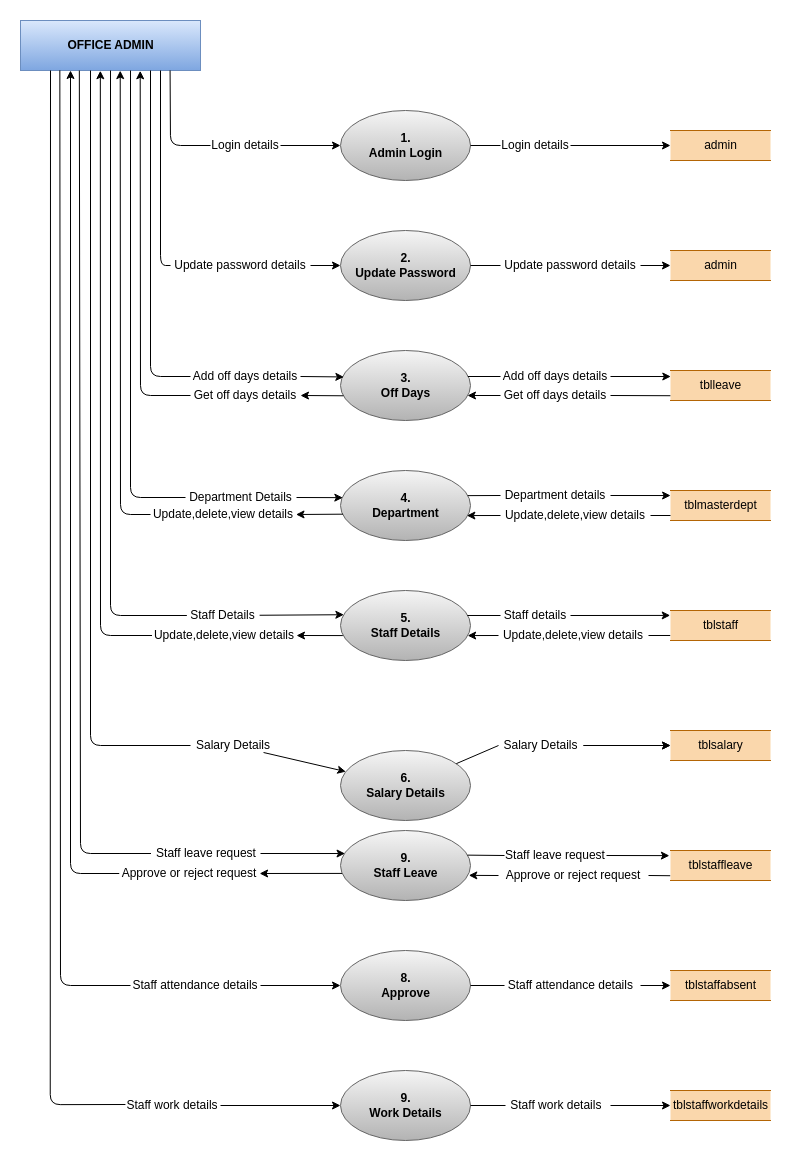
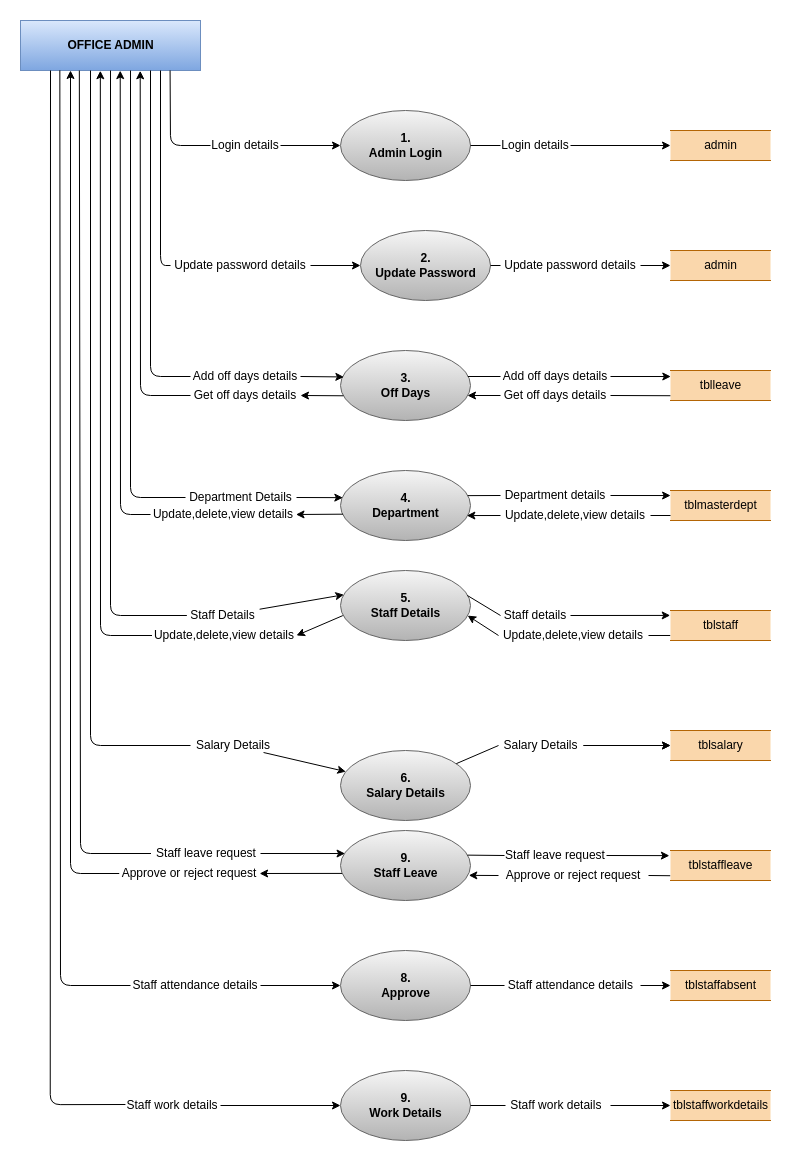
node "2. Update Password": moved (406, 266) -> (426, 266)
node "5. Staff Details": moved (406, 626) -> (406, 606)
